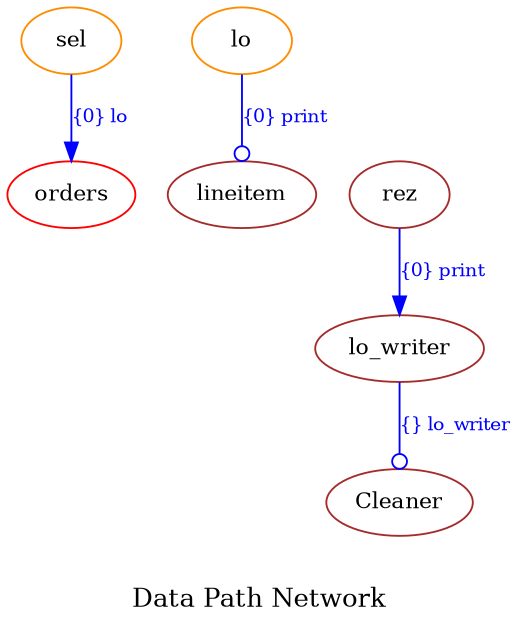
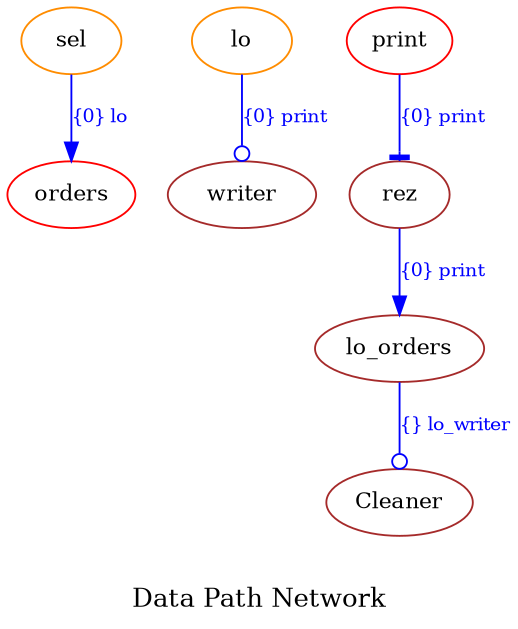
node "print": added
node "lineitem": label "lineitem" -> "writer"
node "lo_writer": label "lo_writer" -> "lo_orders"
